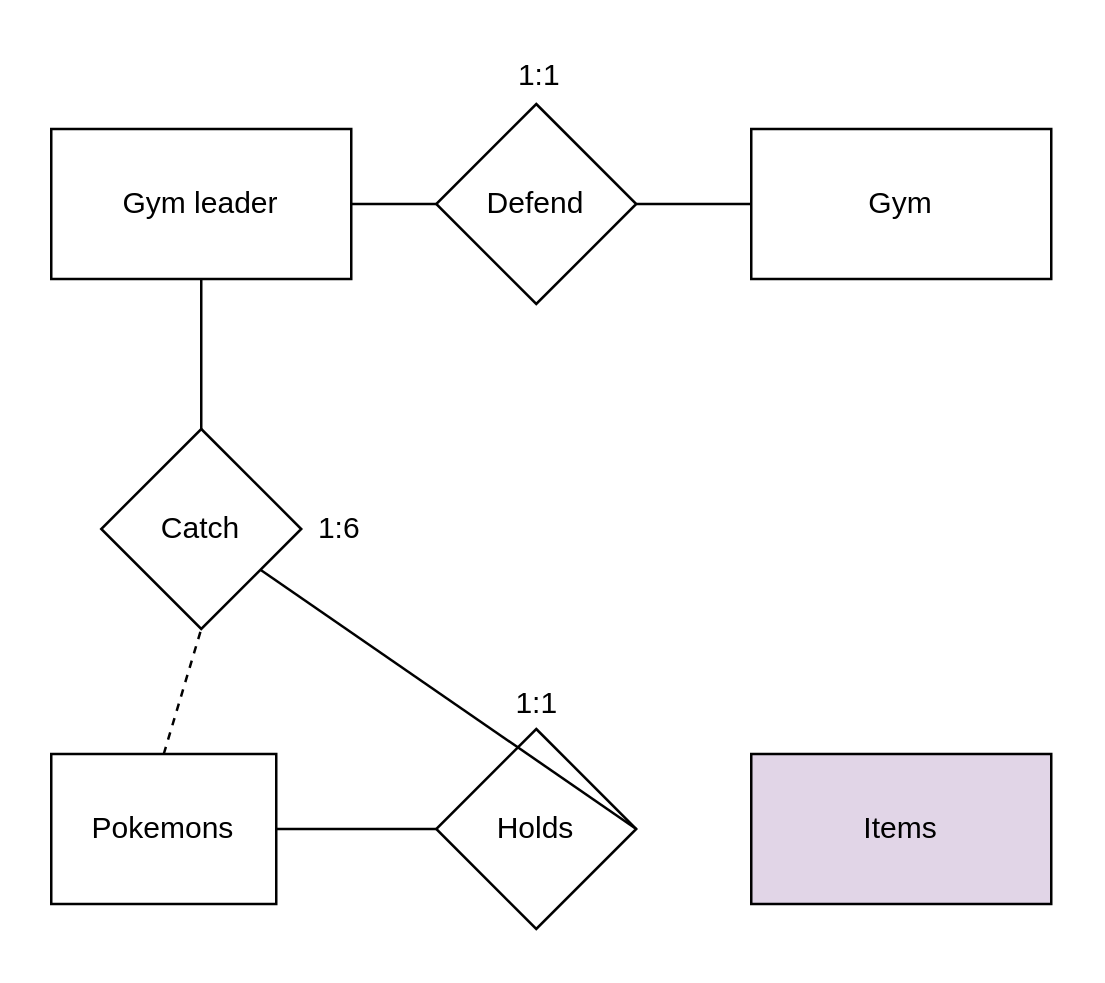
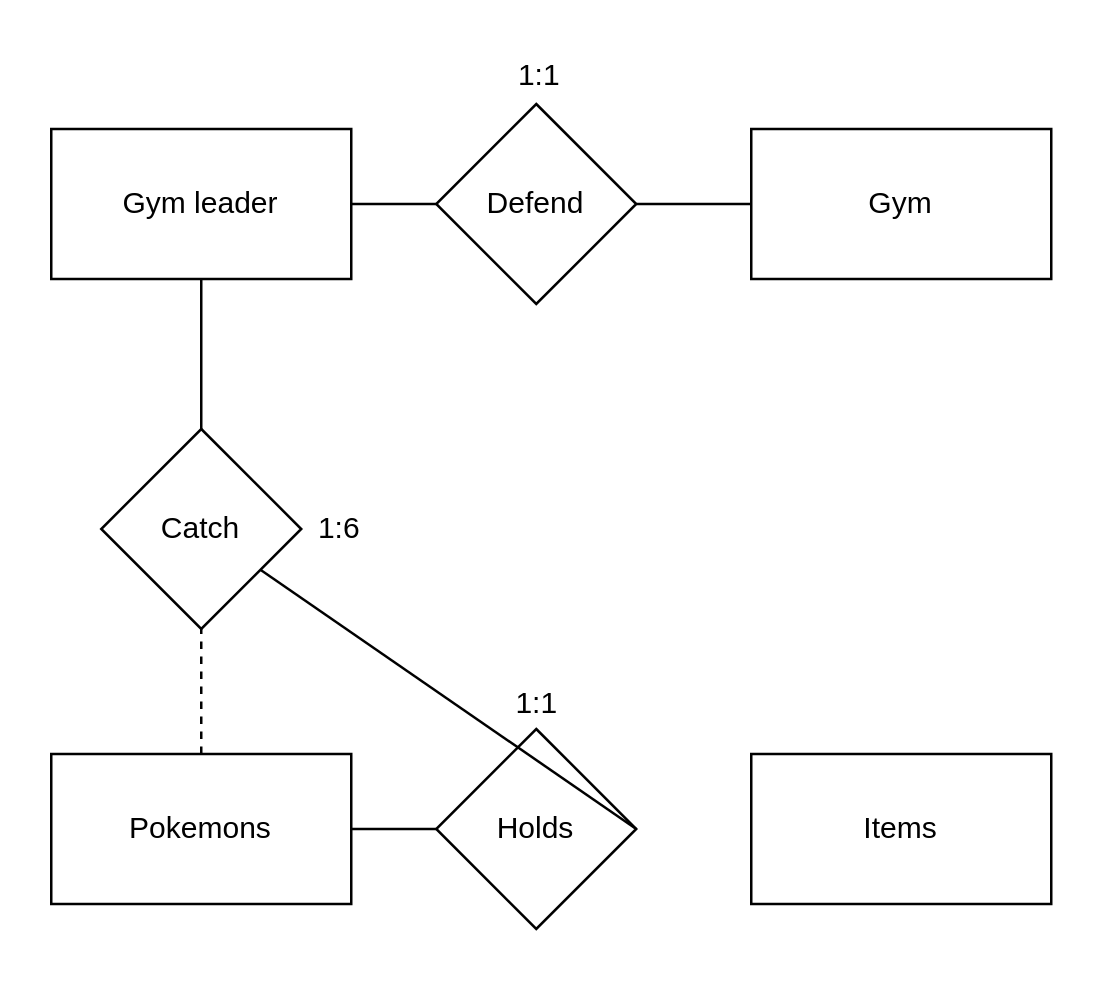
node "Pokemons": size 225x150 -> 300x150
node "Items": fillcolor #e1d5e7 -> #ffffff
